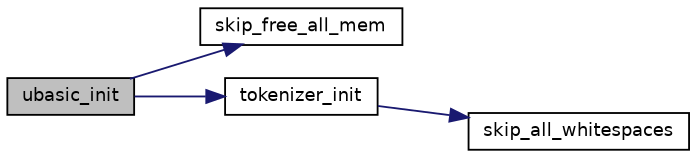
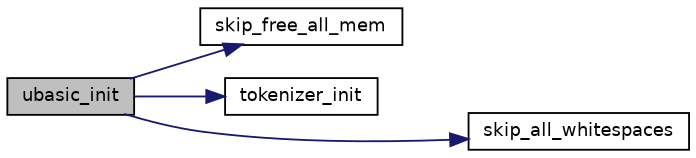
edge "tokenizer_init" -> "skip_all_whitespaces": now "ubasic_init" -> "skip_all_whitespaces"
